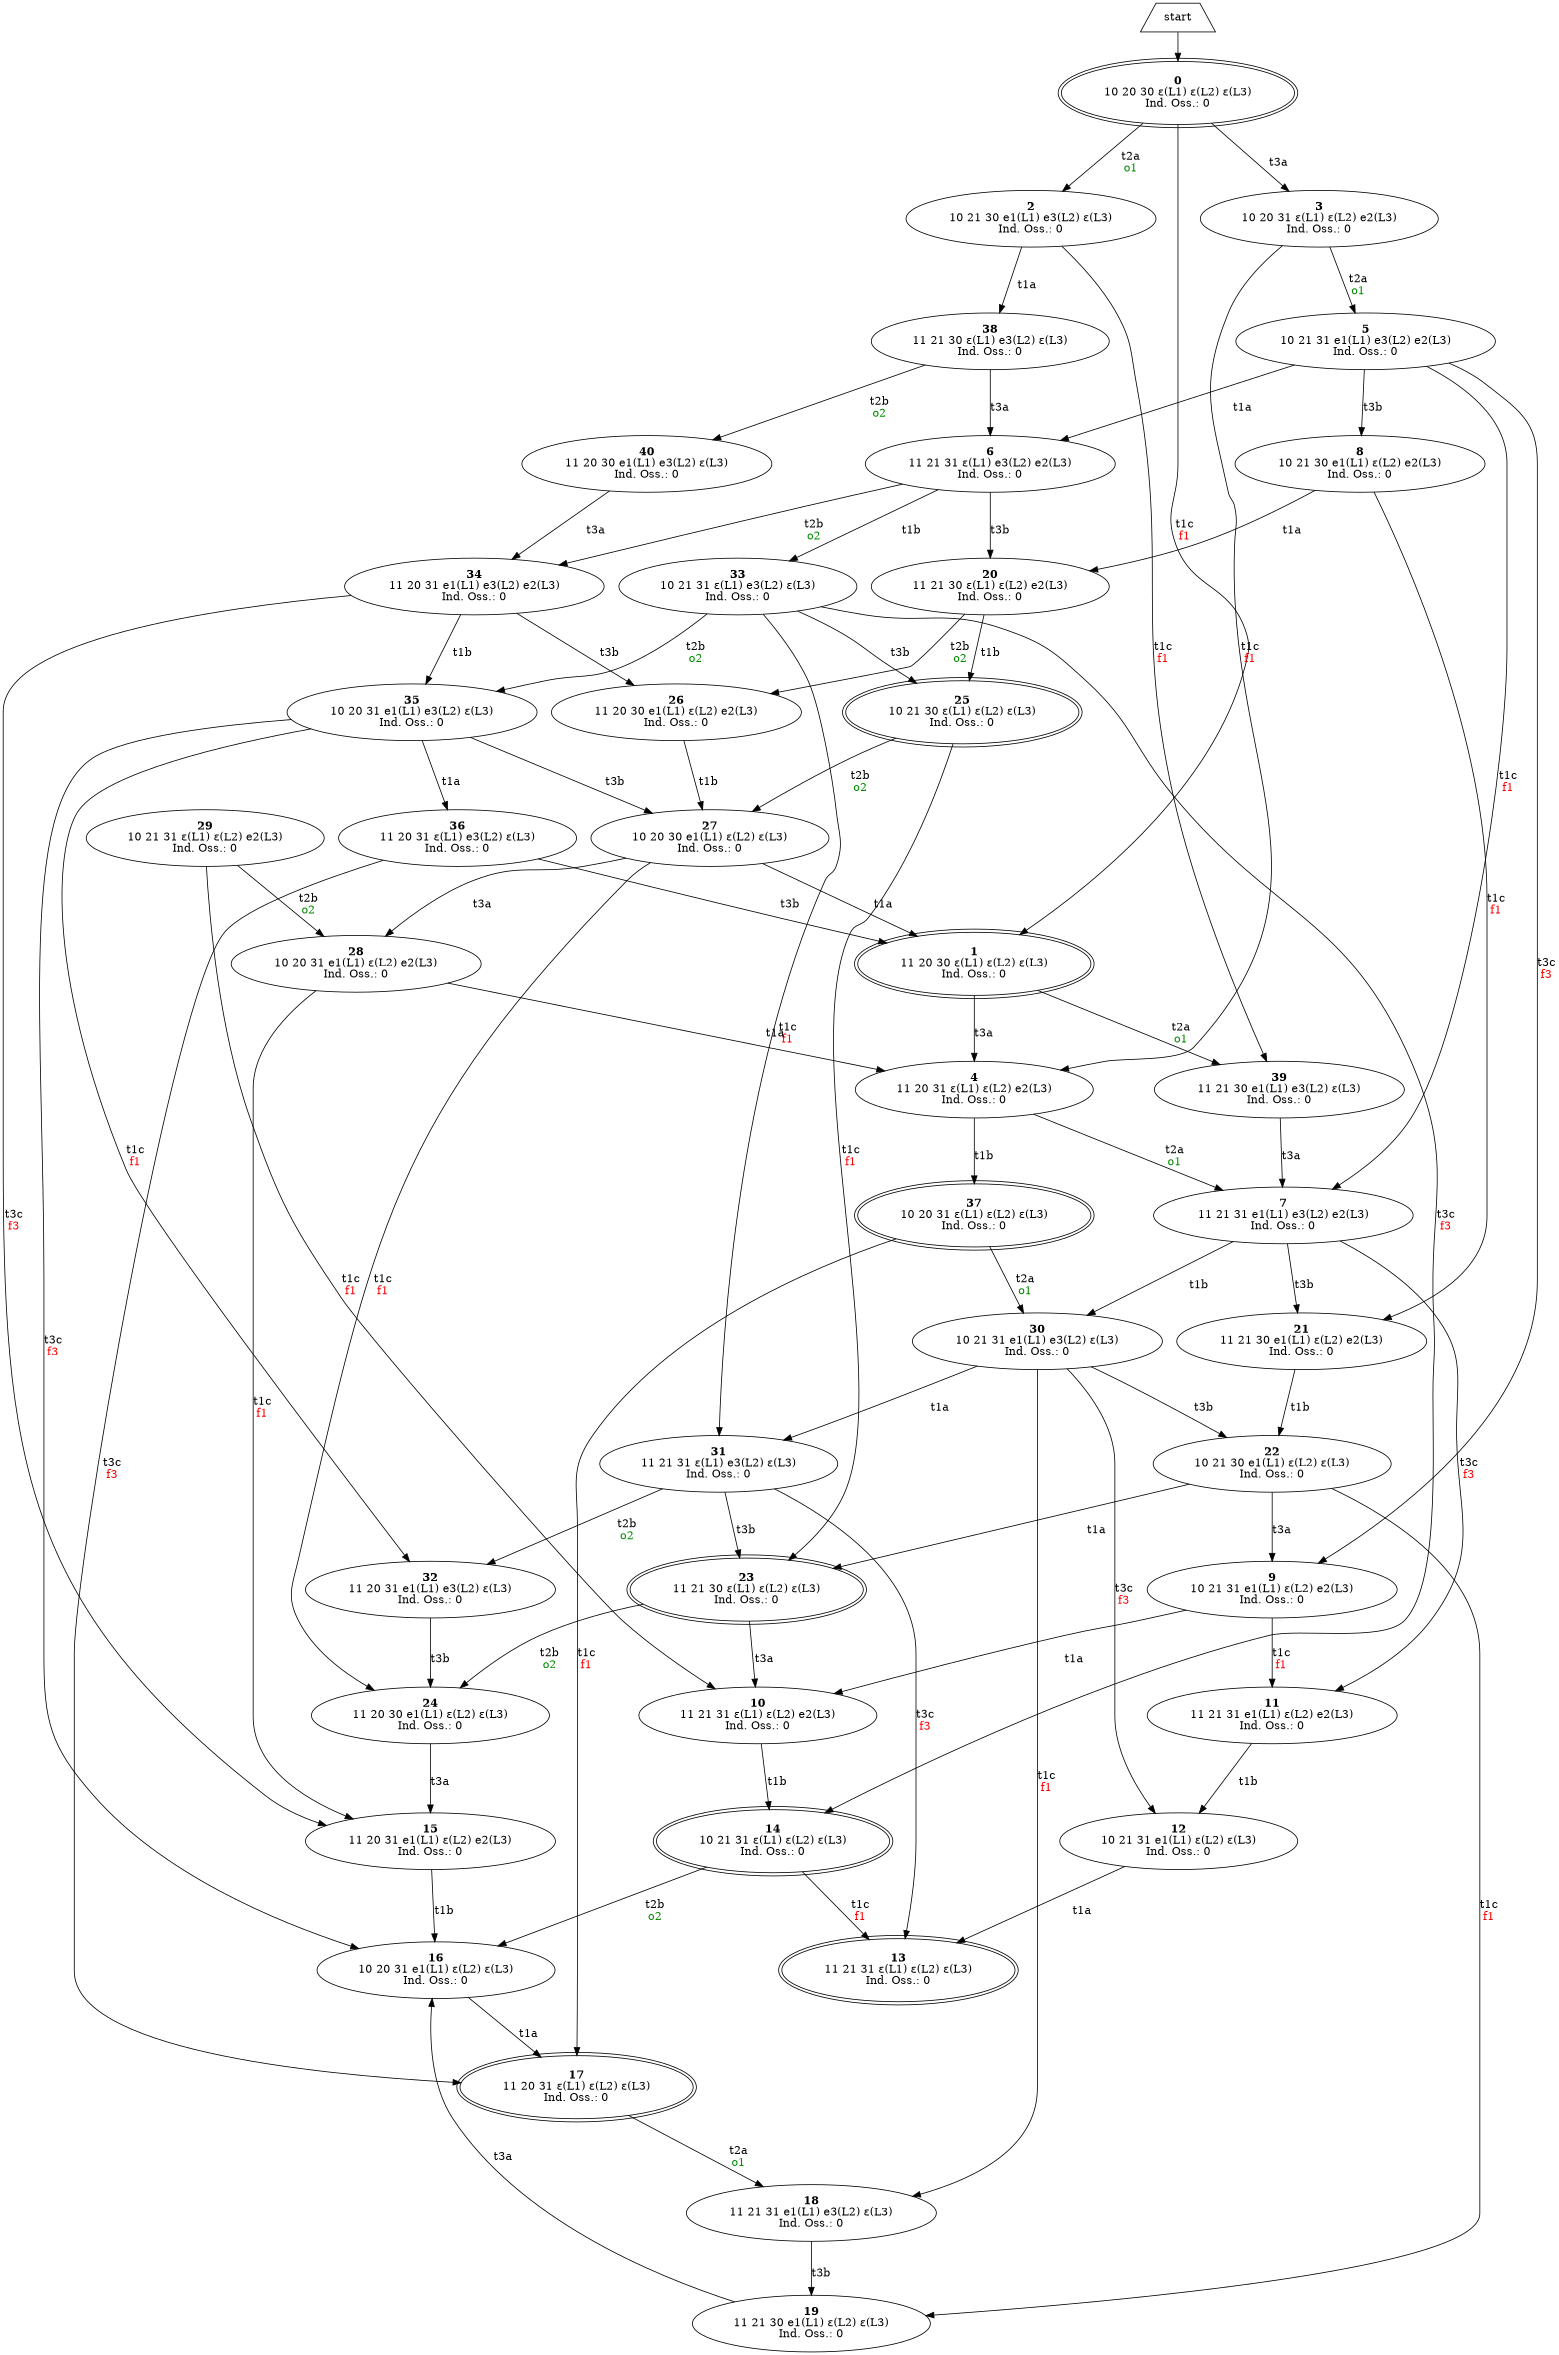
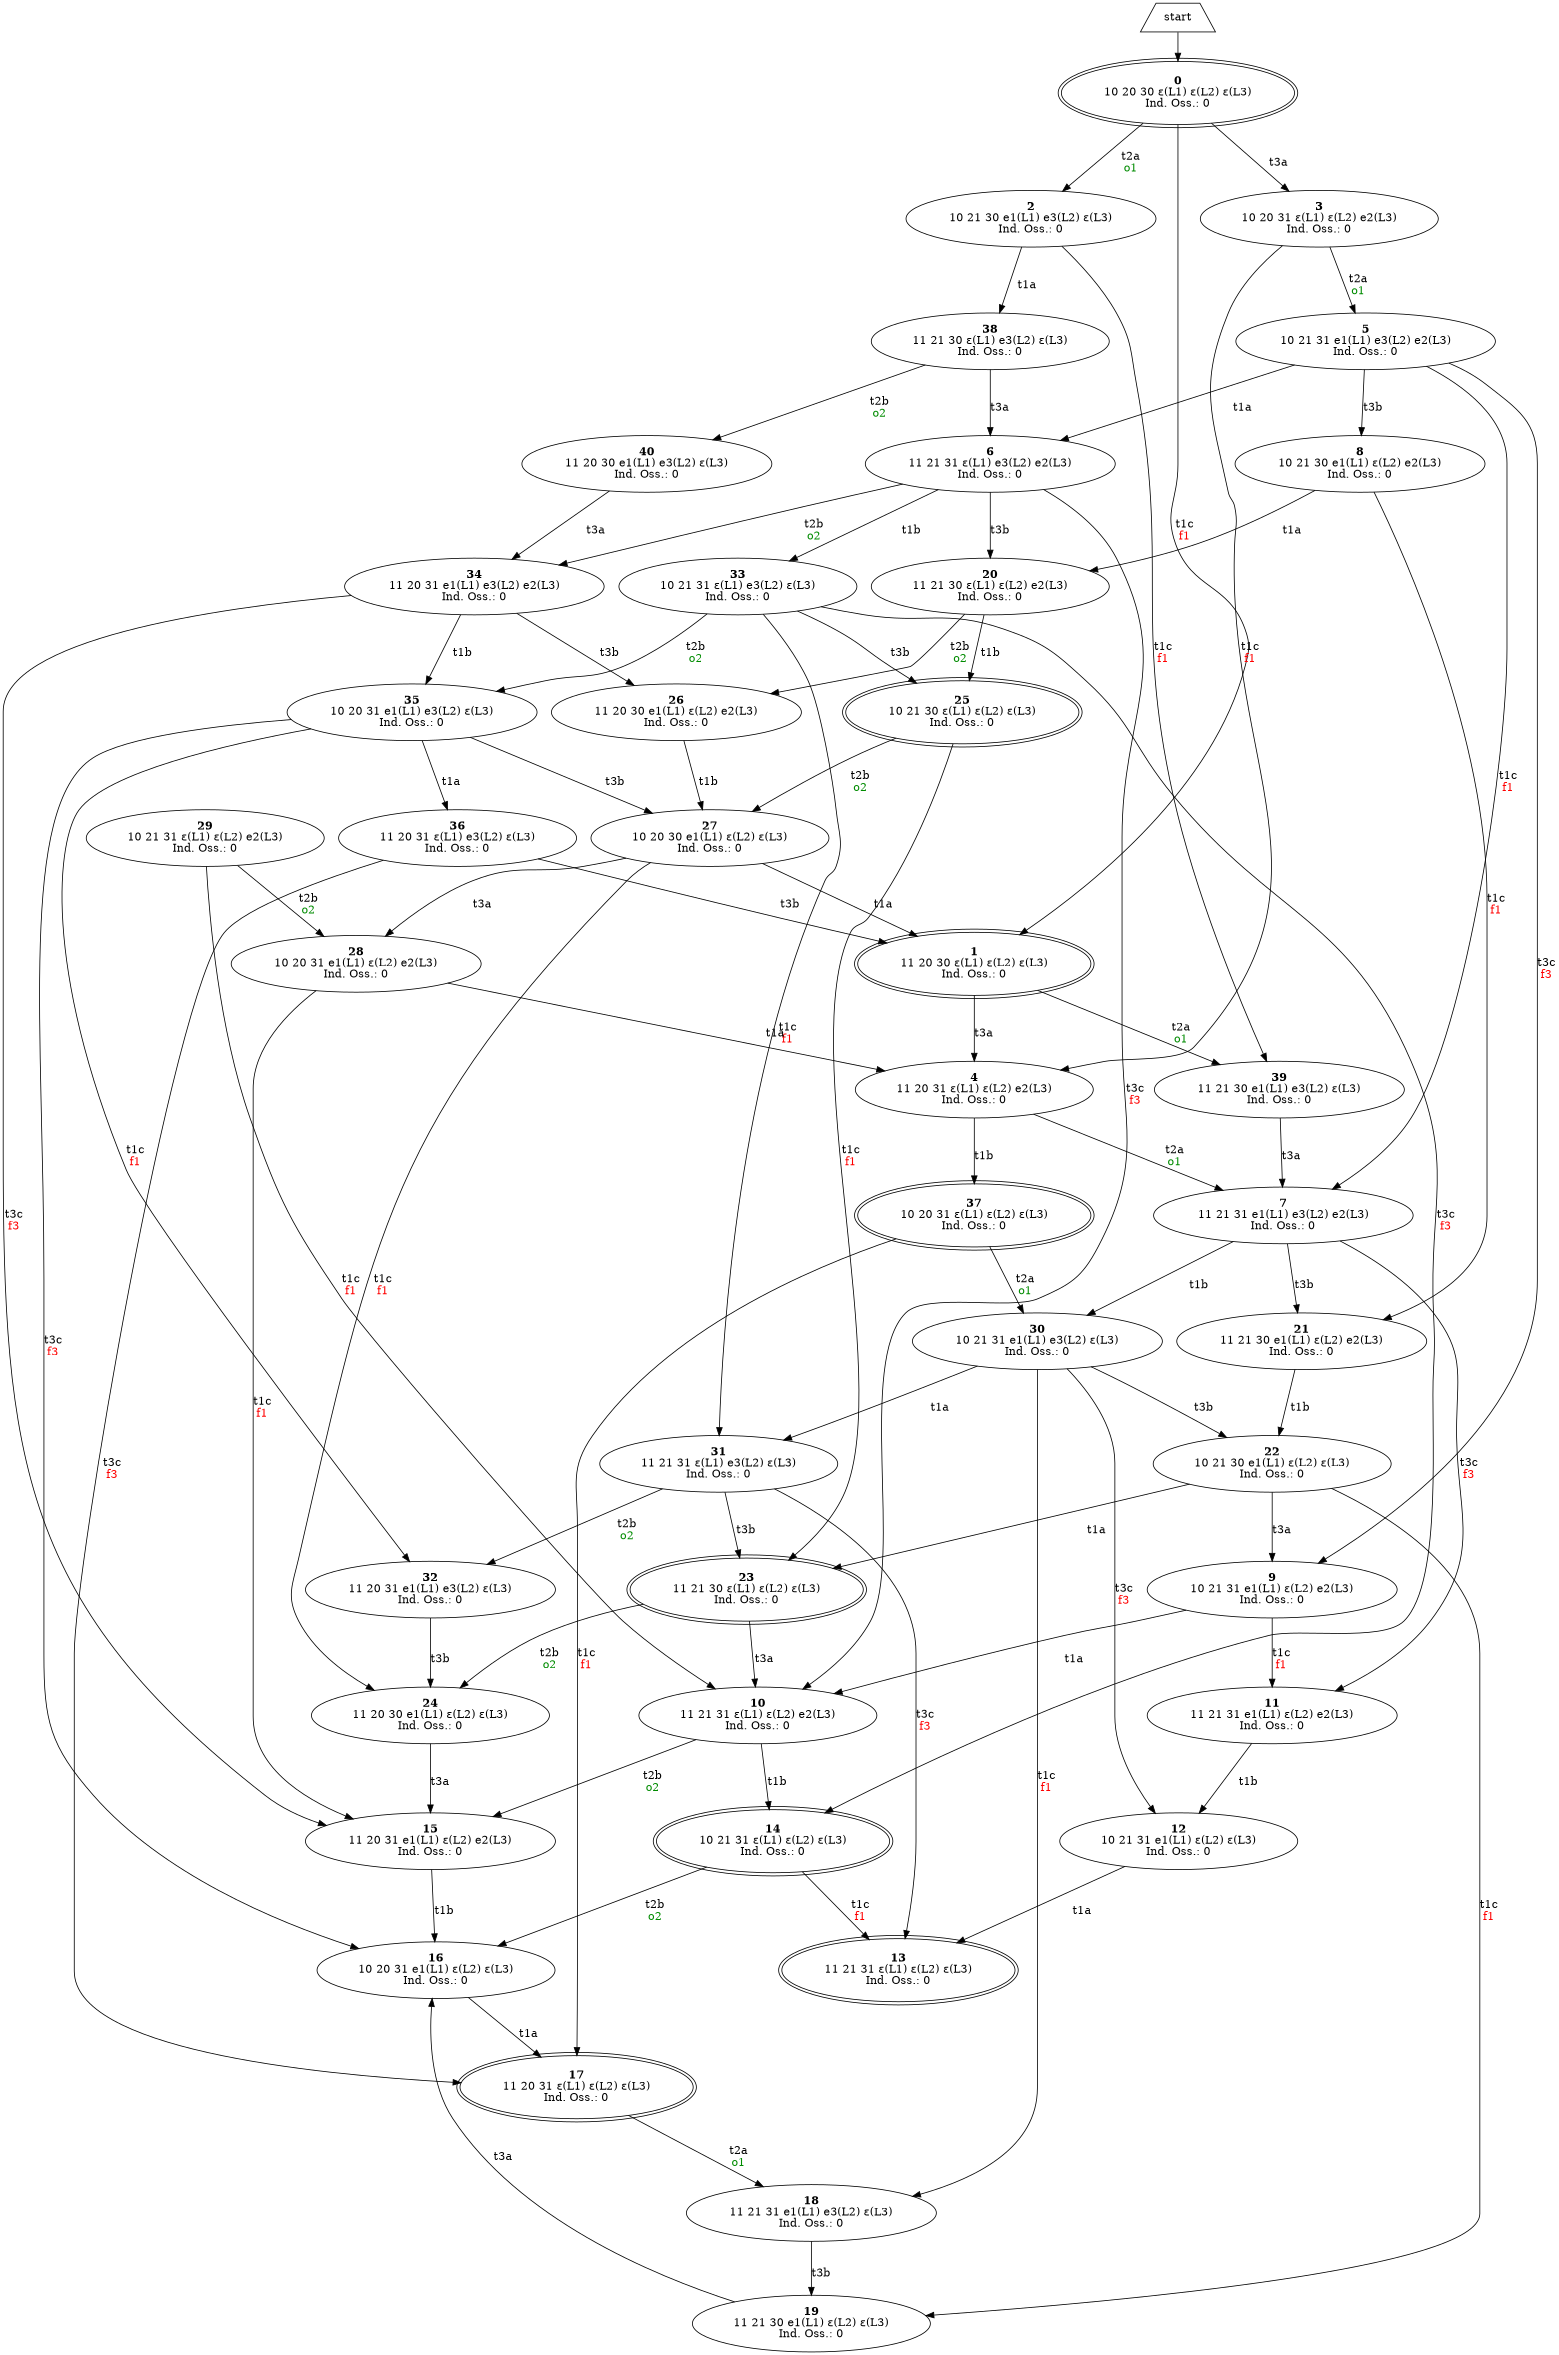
edge "6" -> "10": added, label "t3c f3"
edge "10" -> "15": added, label "t2b o2"
